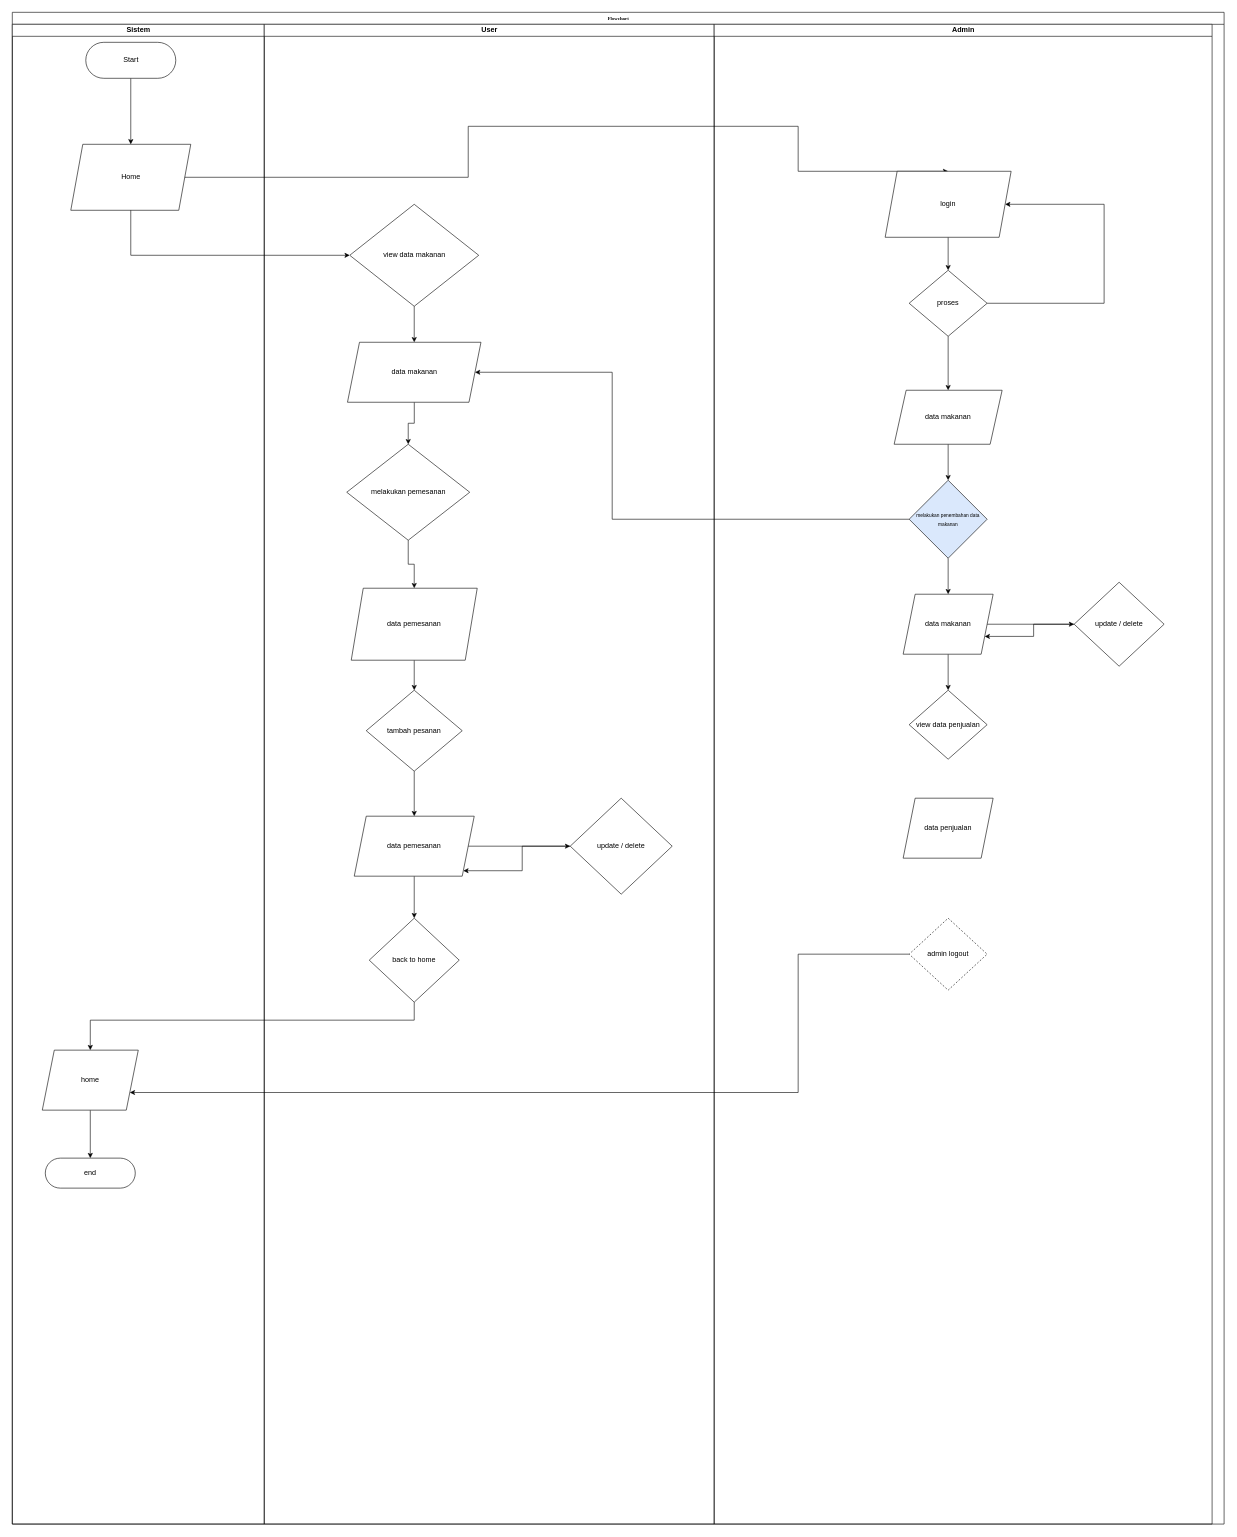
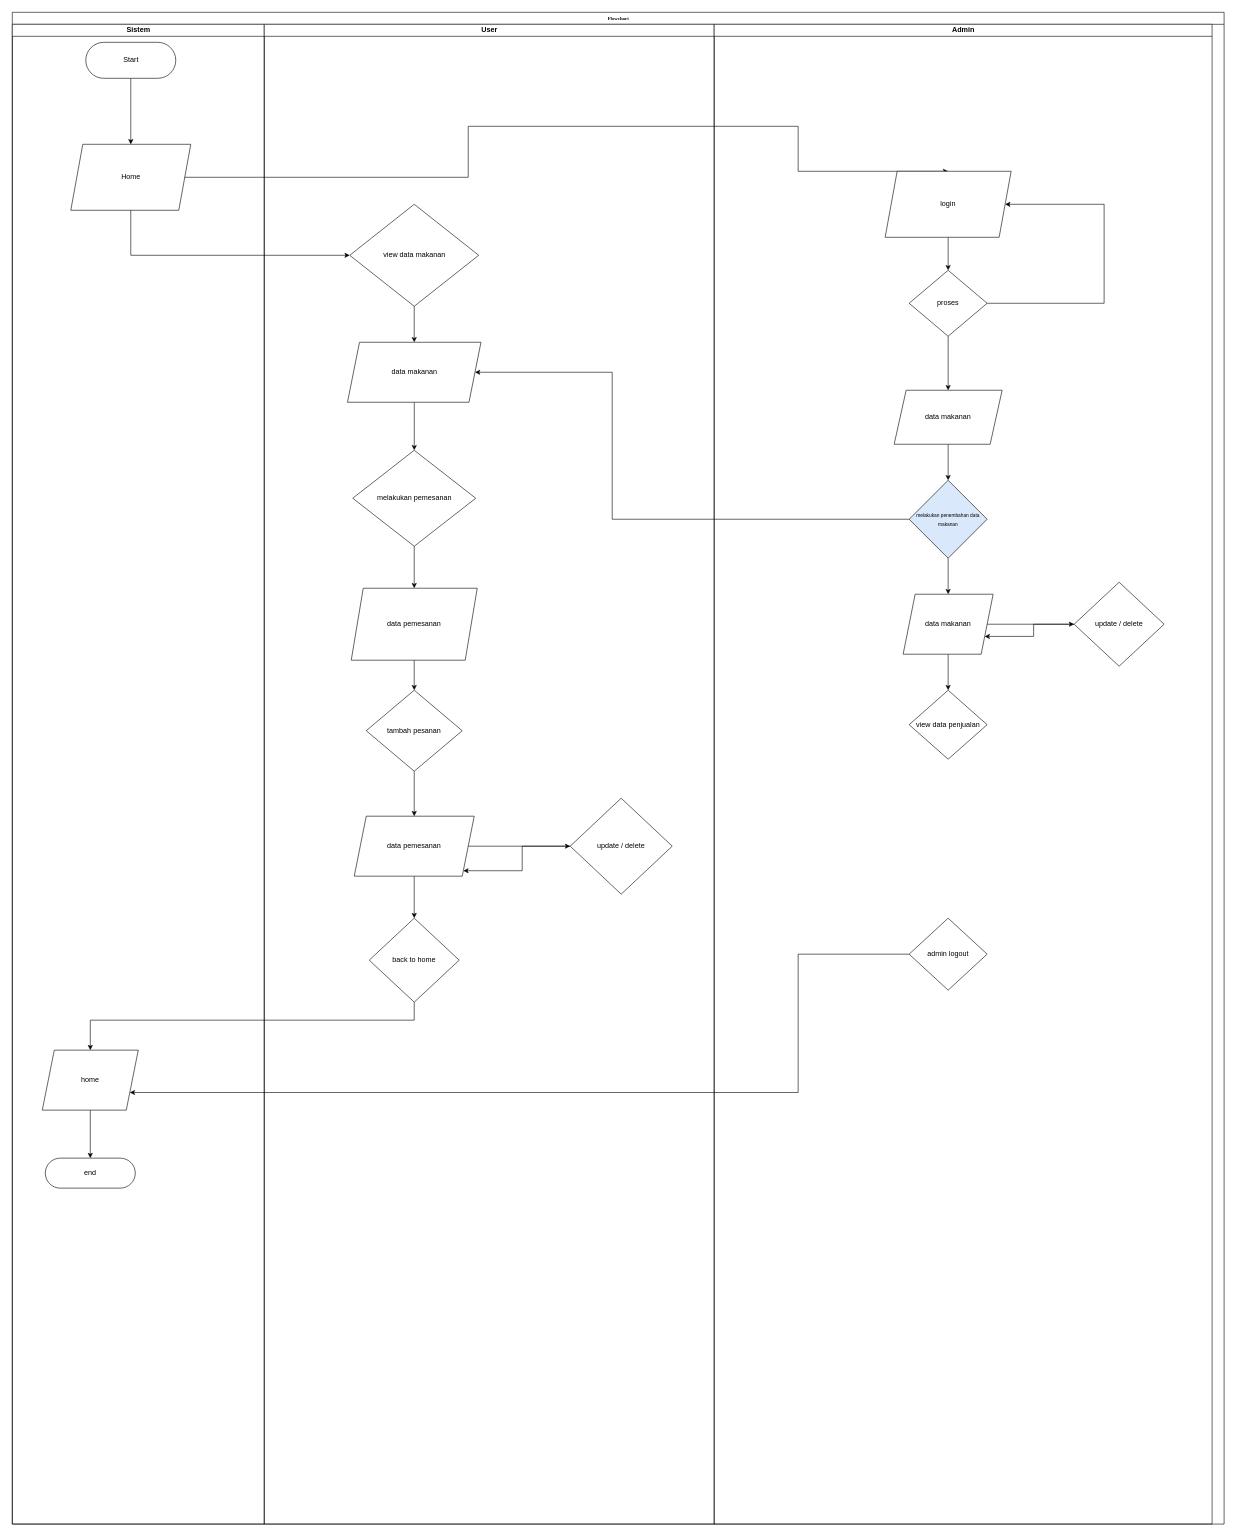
node "melakukan pemesanan": moved (408, 492) -> (414, 498)
node "data penjualan": removed
node "admin logout": style dashed -> solid
